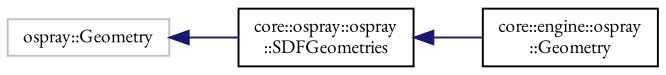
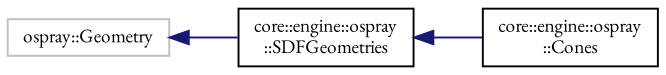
node "core::ospray::ospray ::SDFGeometries": label "core::ospray::ospray ::SDFGeometries" -> "core::engine::ospray ::SDFGeometries"
node "core::engine::ospray ::Geometry": label "core::engine::ospray ::Geometry" -> "core::engine::ospray ::Cones"
